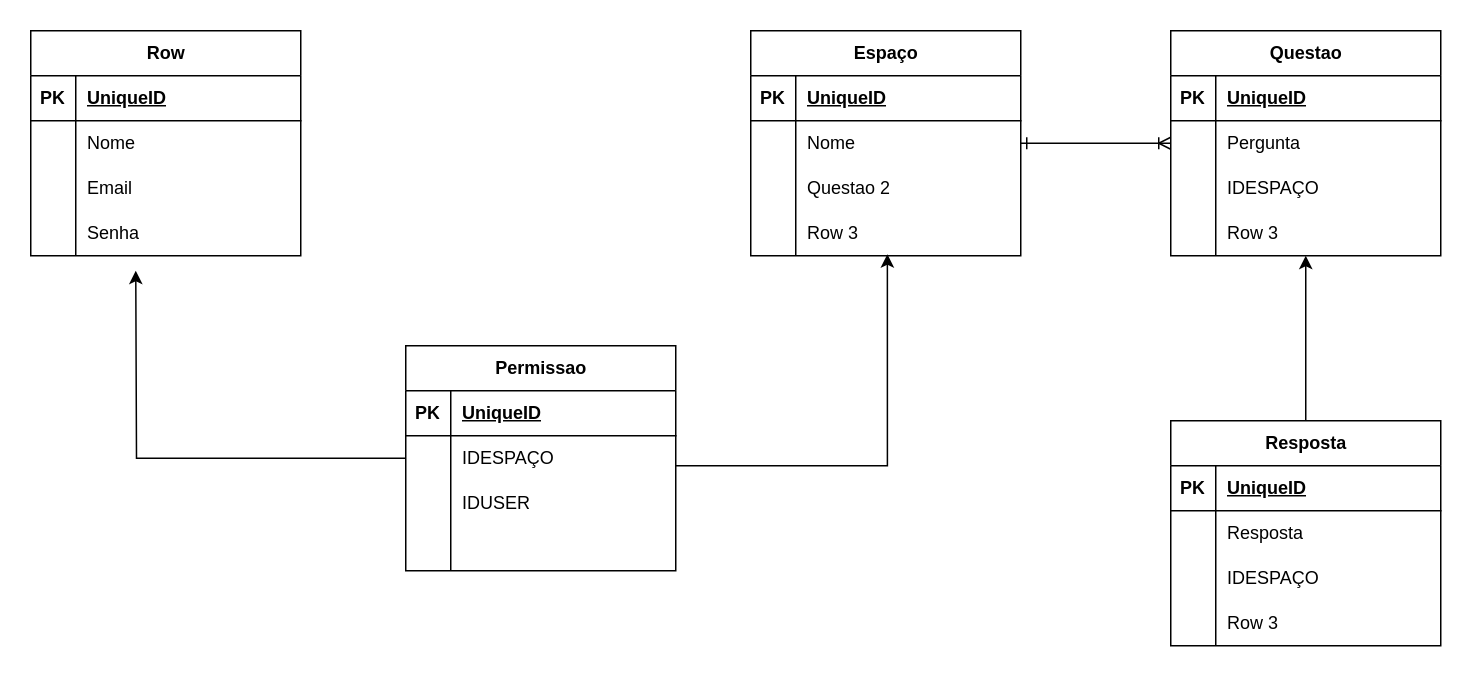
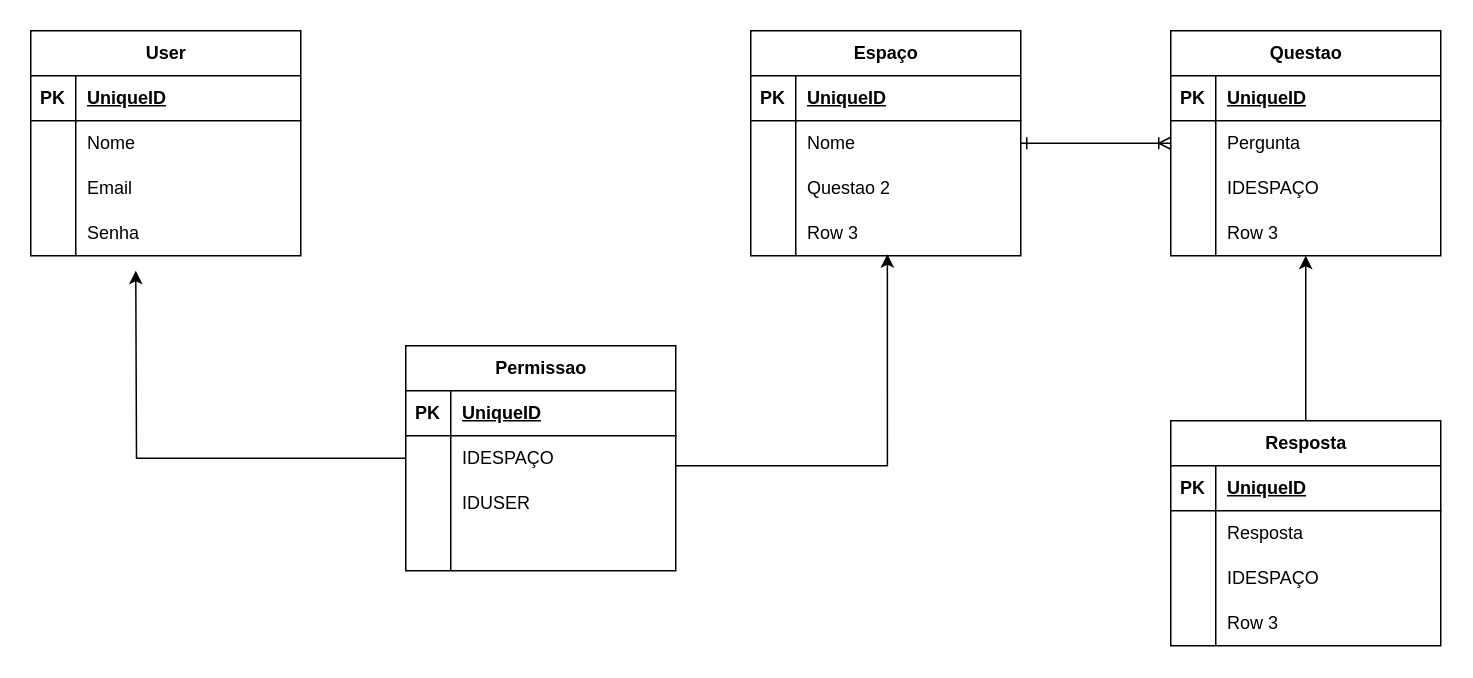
node "Row": label "Row" -> "User"
